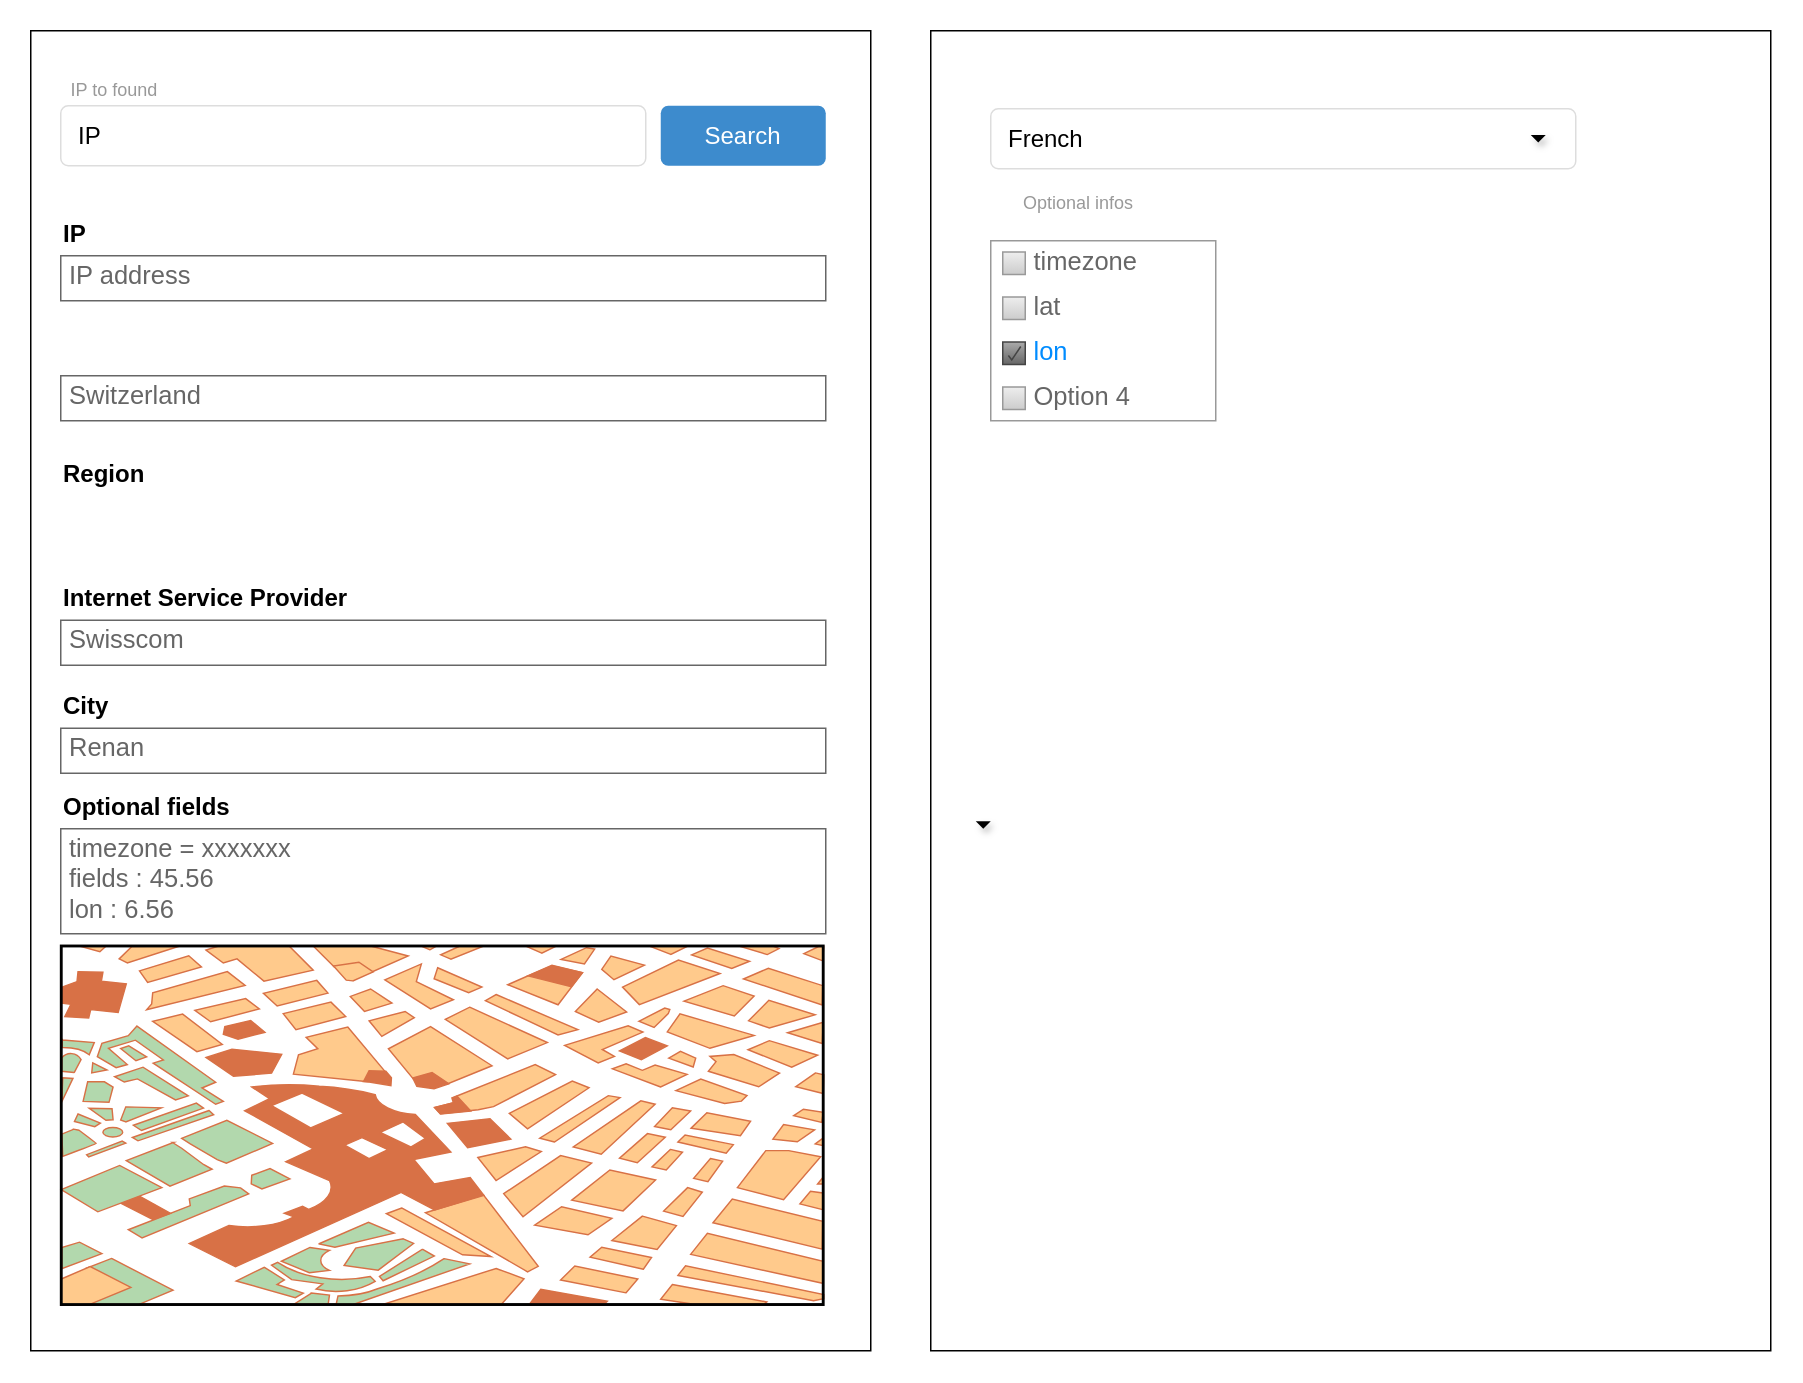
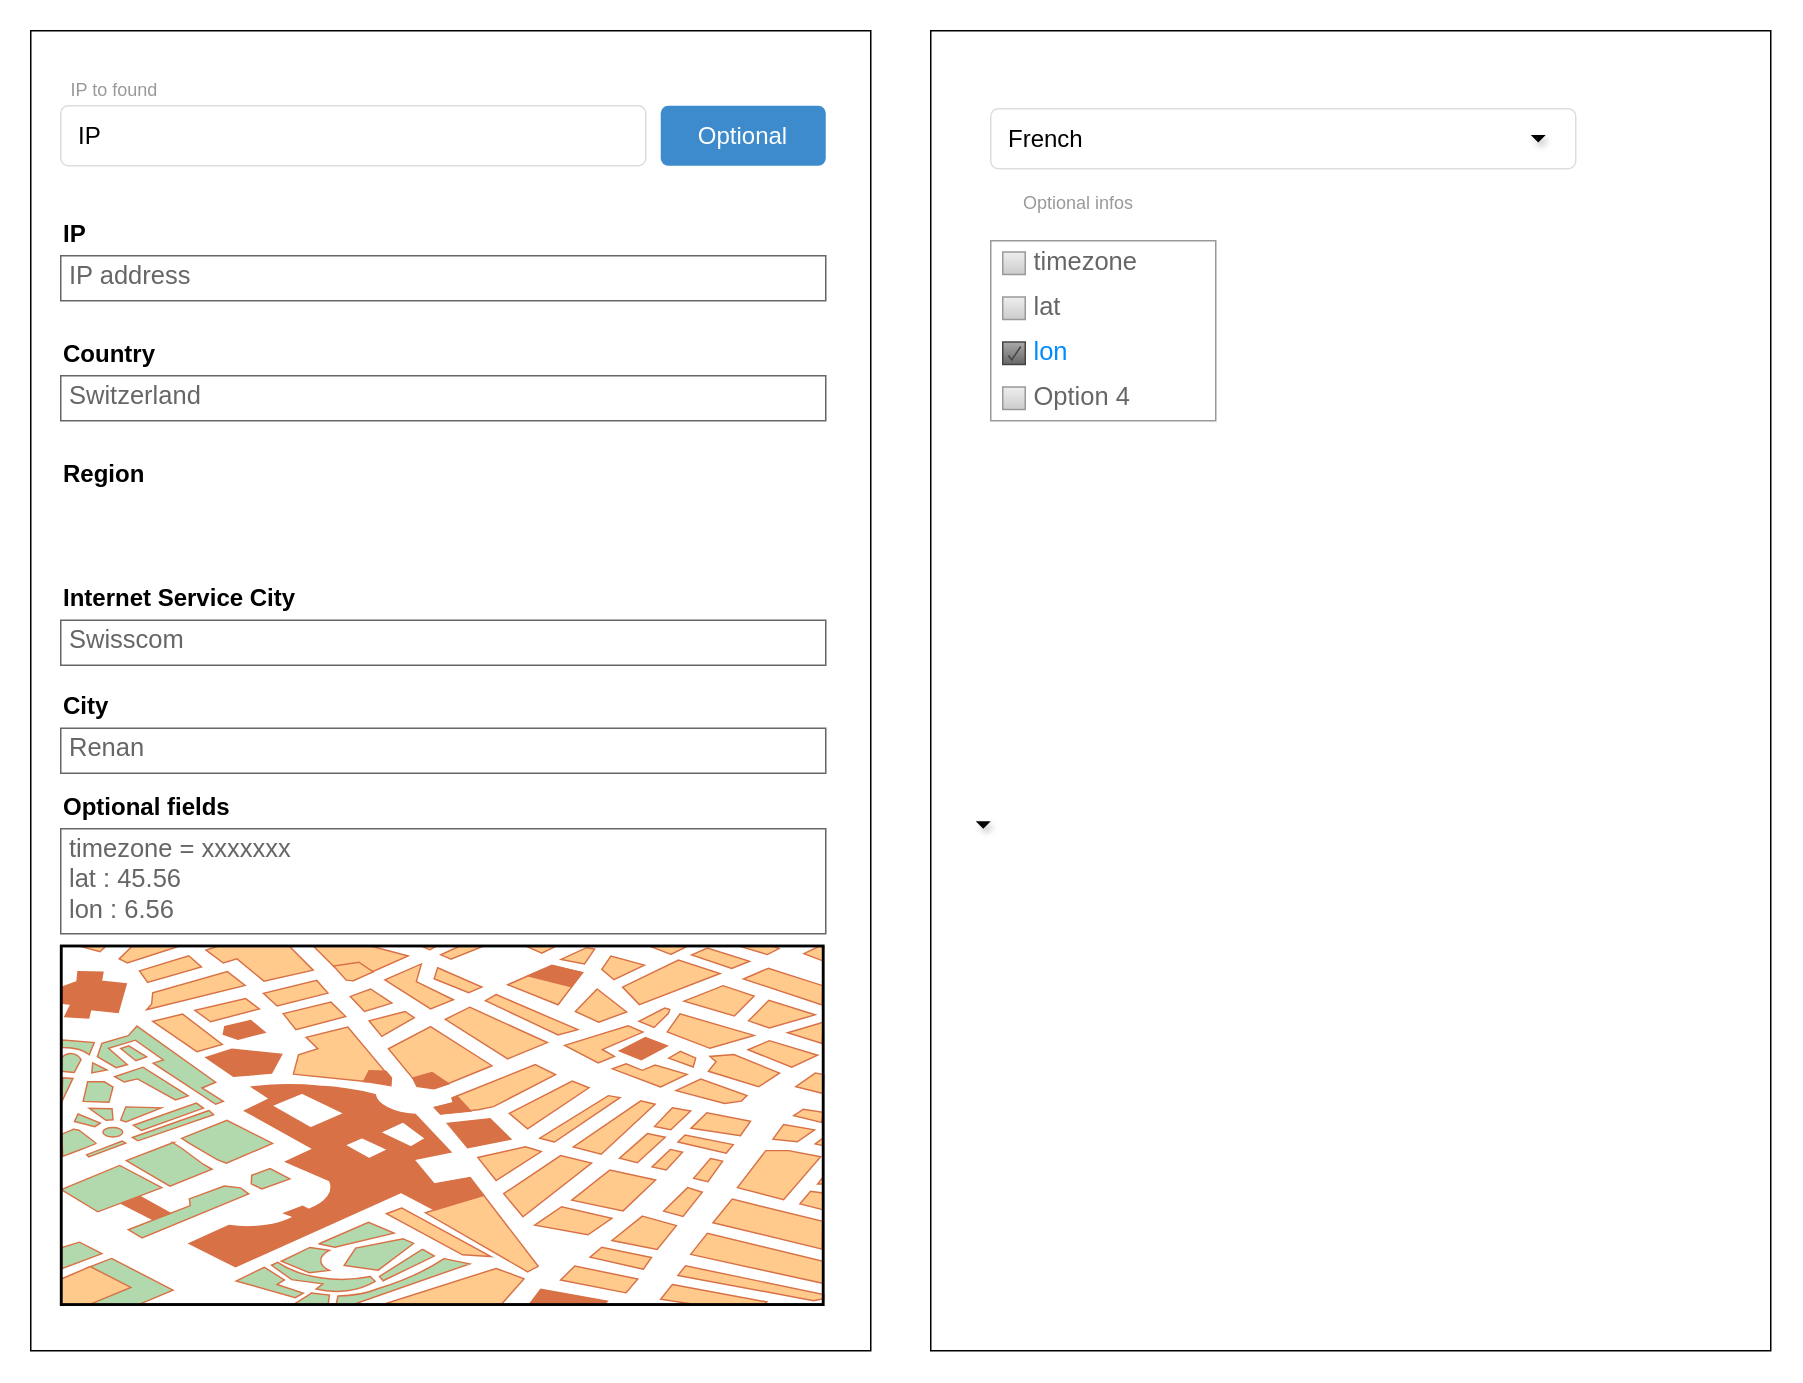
node "Search": label "Search" -> "Optional"
node "Country": added
node "Internet Service Provider": label "Internet Service Provider" -> "Internet Service City"
node "timezone = xxxxxxx fields : 45.56 lon : 6.56": label "timezone = xxxxxxx fields : 45.56 lon : 6.56" -> "timezone = xxxxxxx lat : 45.56 lon : 6.56"
